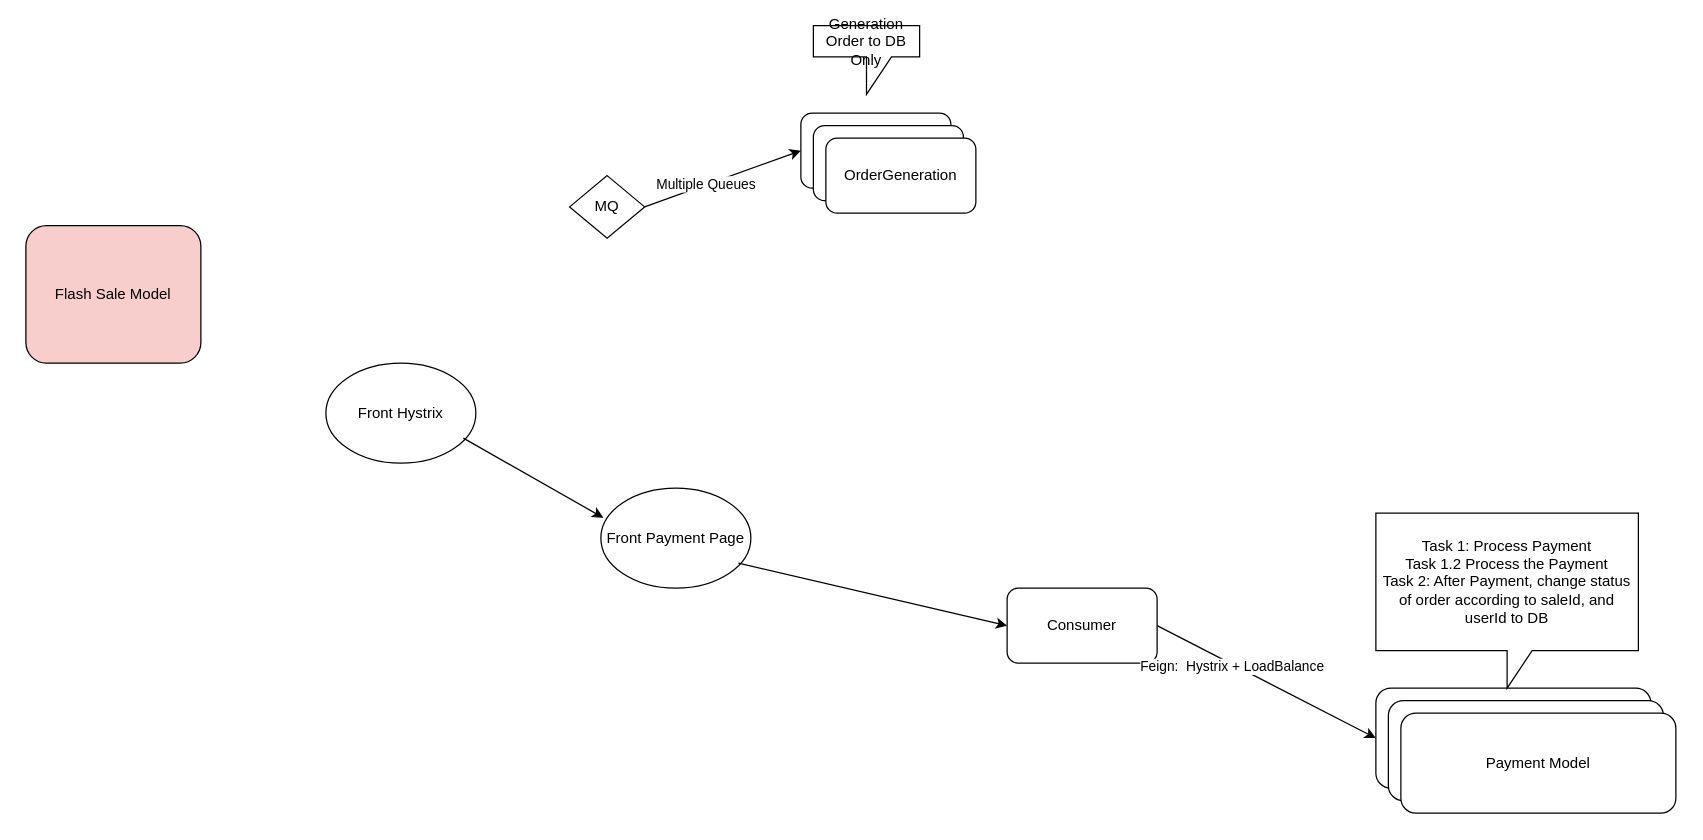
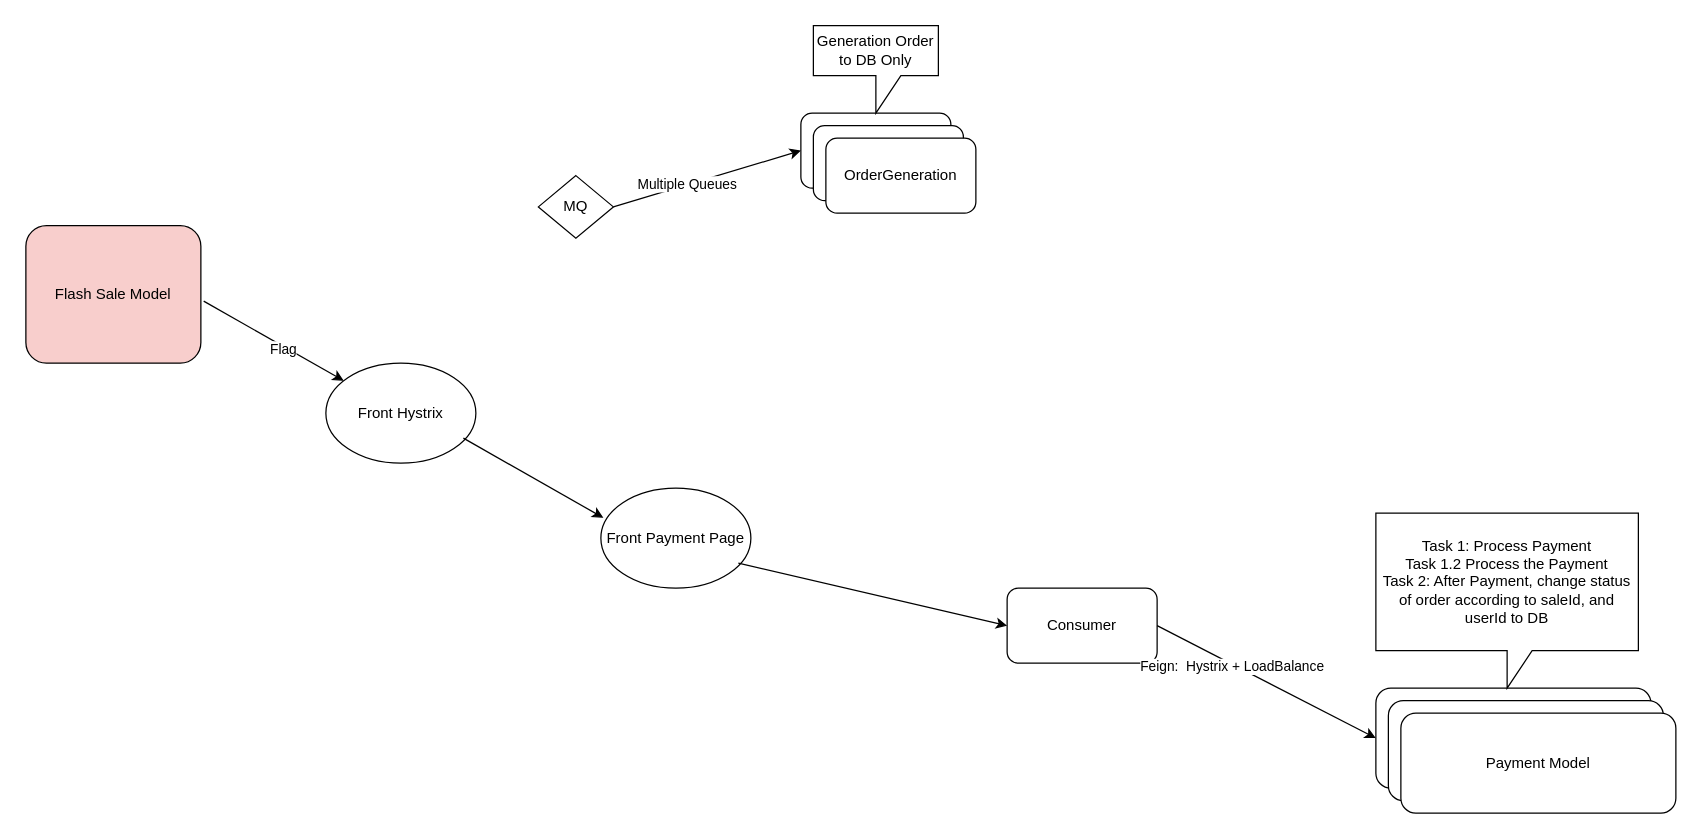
node "Generation Order to DB Only": size 106x69 -> 125x88
node "MQ": moved (607, 207) -> (576, 207)
edge "Flash Sale Model" -> "Front Hystrix": added, label "Flag"
